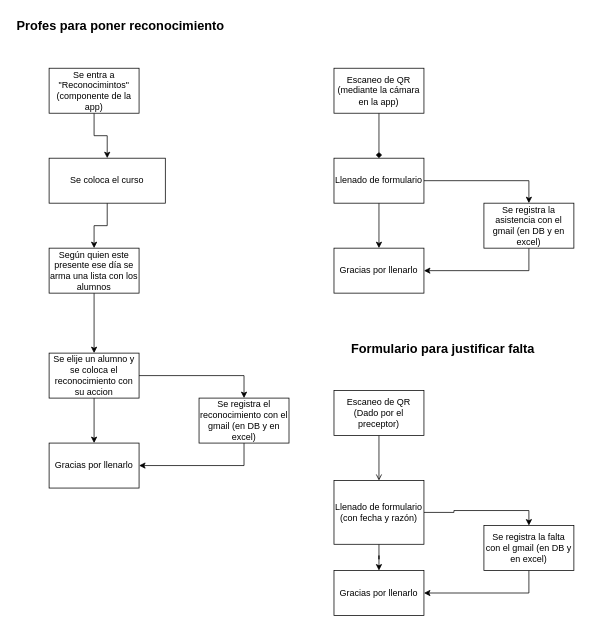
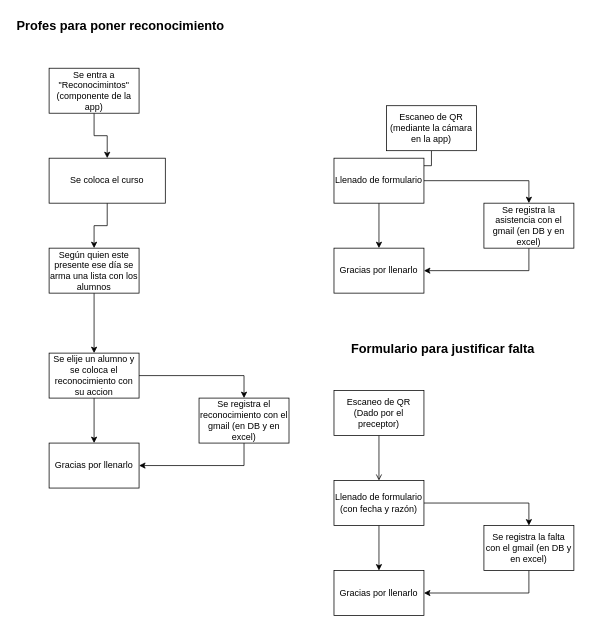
node "Escaneo de QR (mediante la cámara en la app)": moved (379, 90) -> (432, 128)
node "Llenado de formulario (con fecha y razón)": size 90x64 -> 90x45
